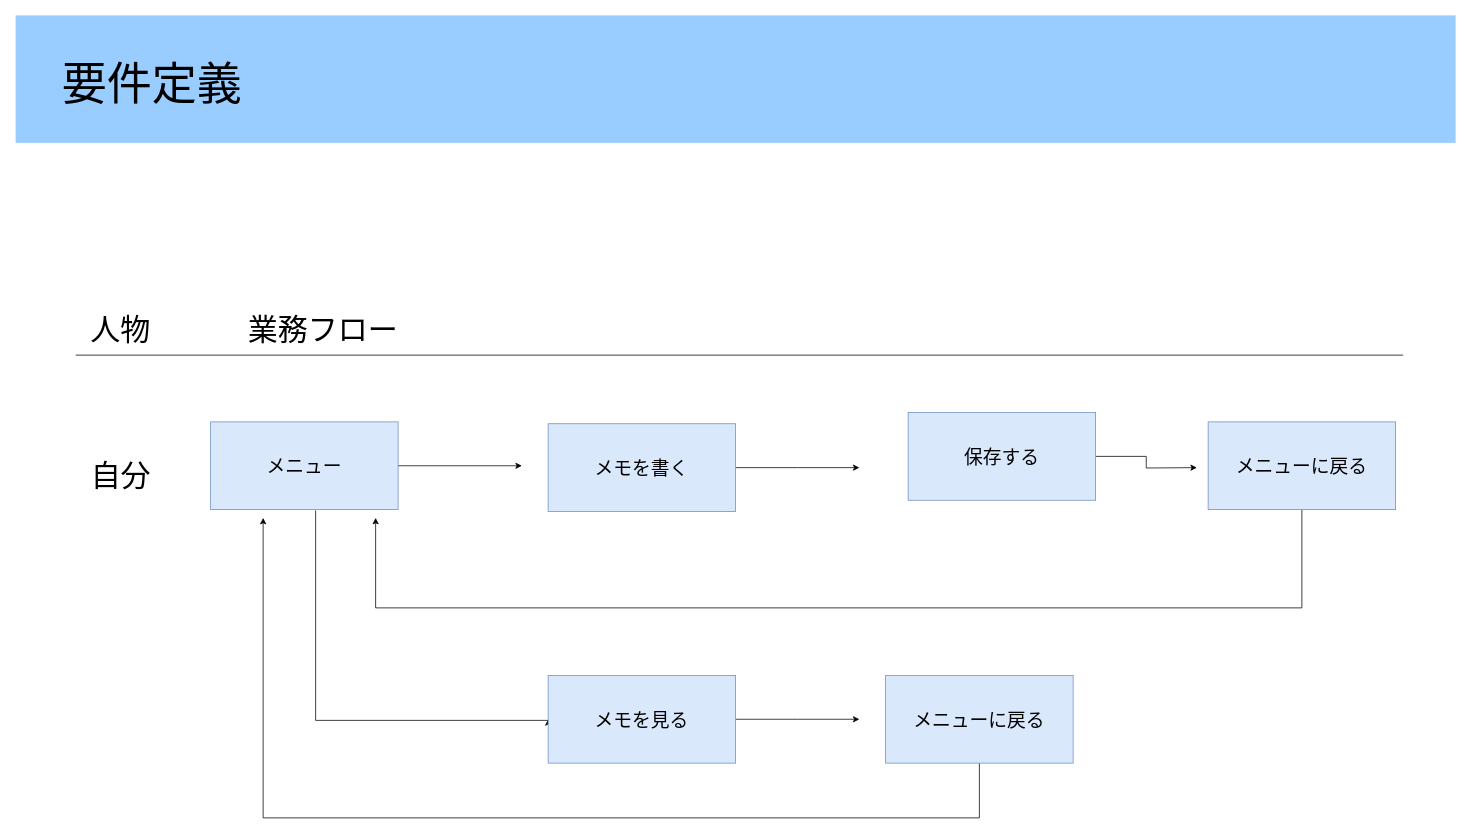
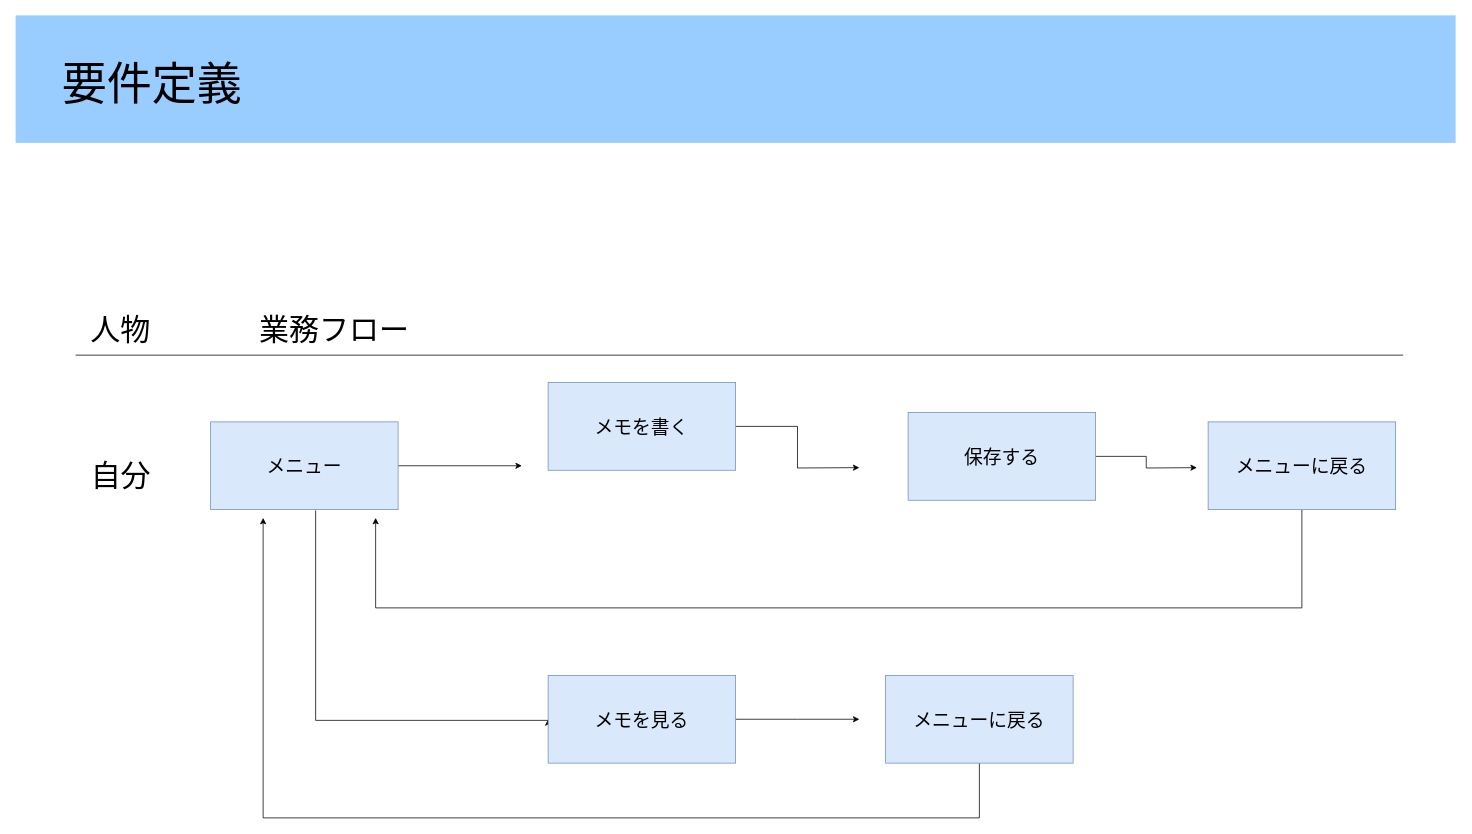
node "業務フロー": moved (323, 329) -> (334, 329)
node "メモを書く": moved (642, 468) -> (642, 426)
